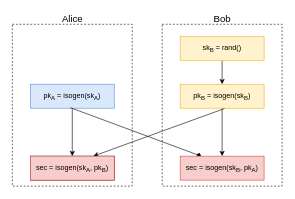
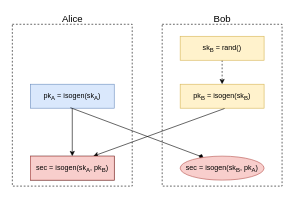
edge "skB = rand()" -> "pkB = isogen(skB)": style solid -> dashed
edge "pkB = isogen(skB)" -> "sec = isogen(skB, pkA)": removed
node "sec = isogen(skB, pkA)": shape rectangle -> ellipse
